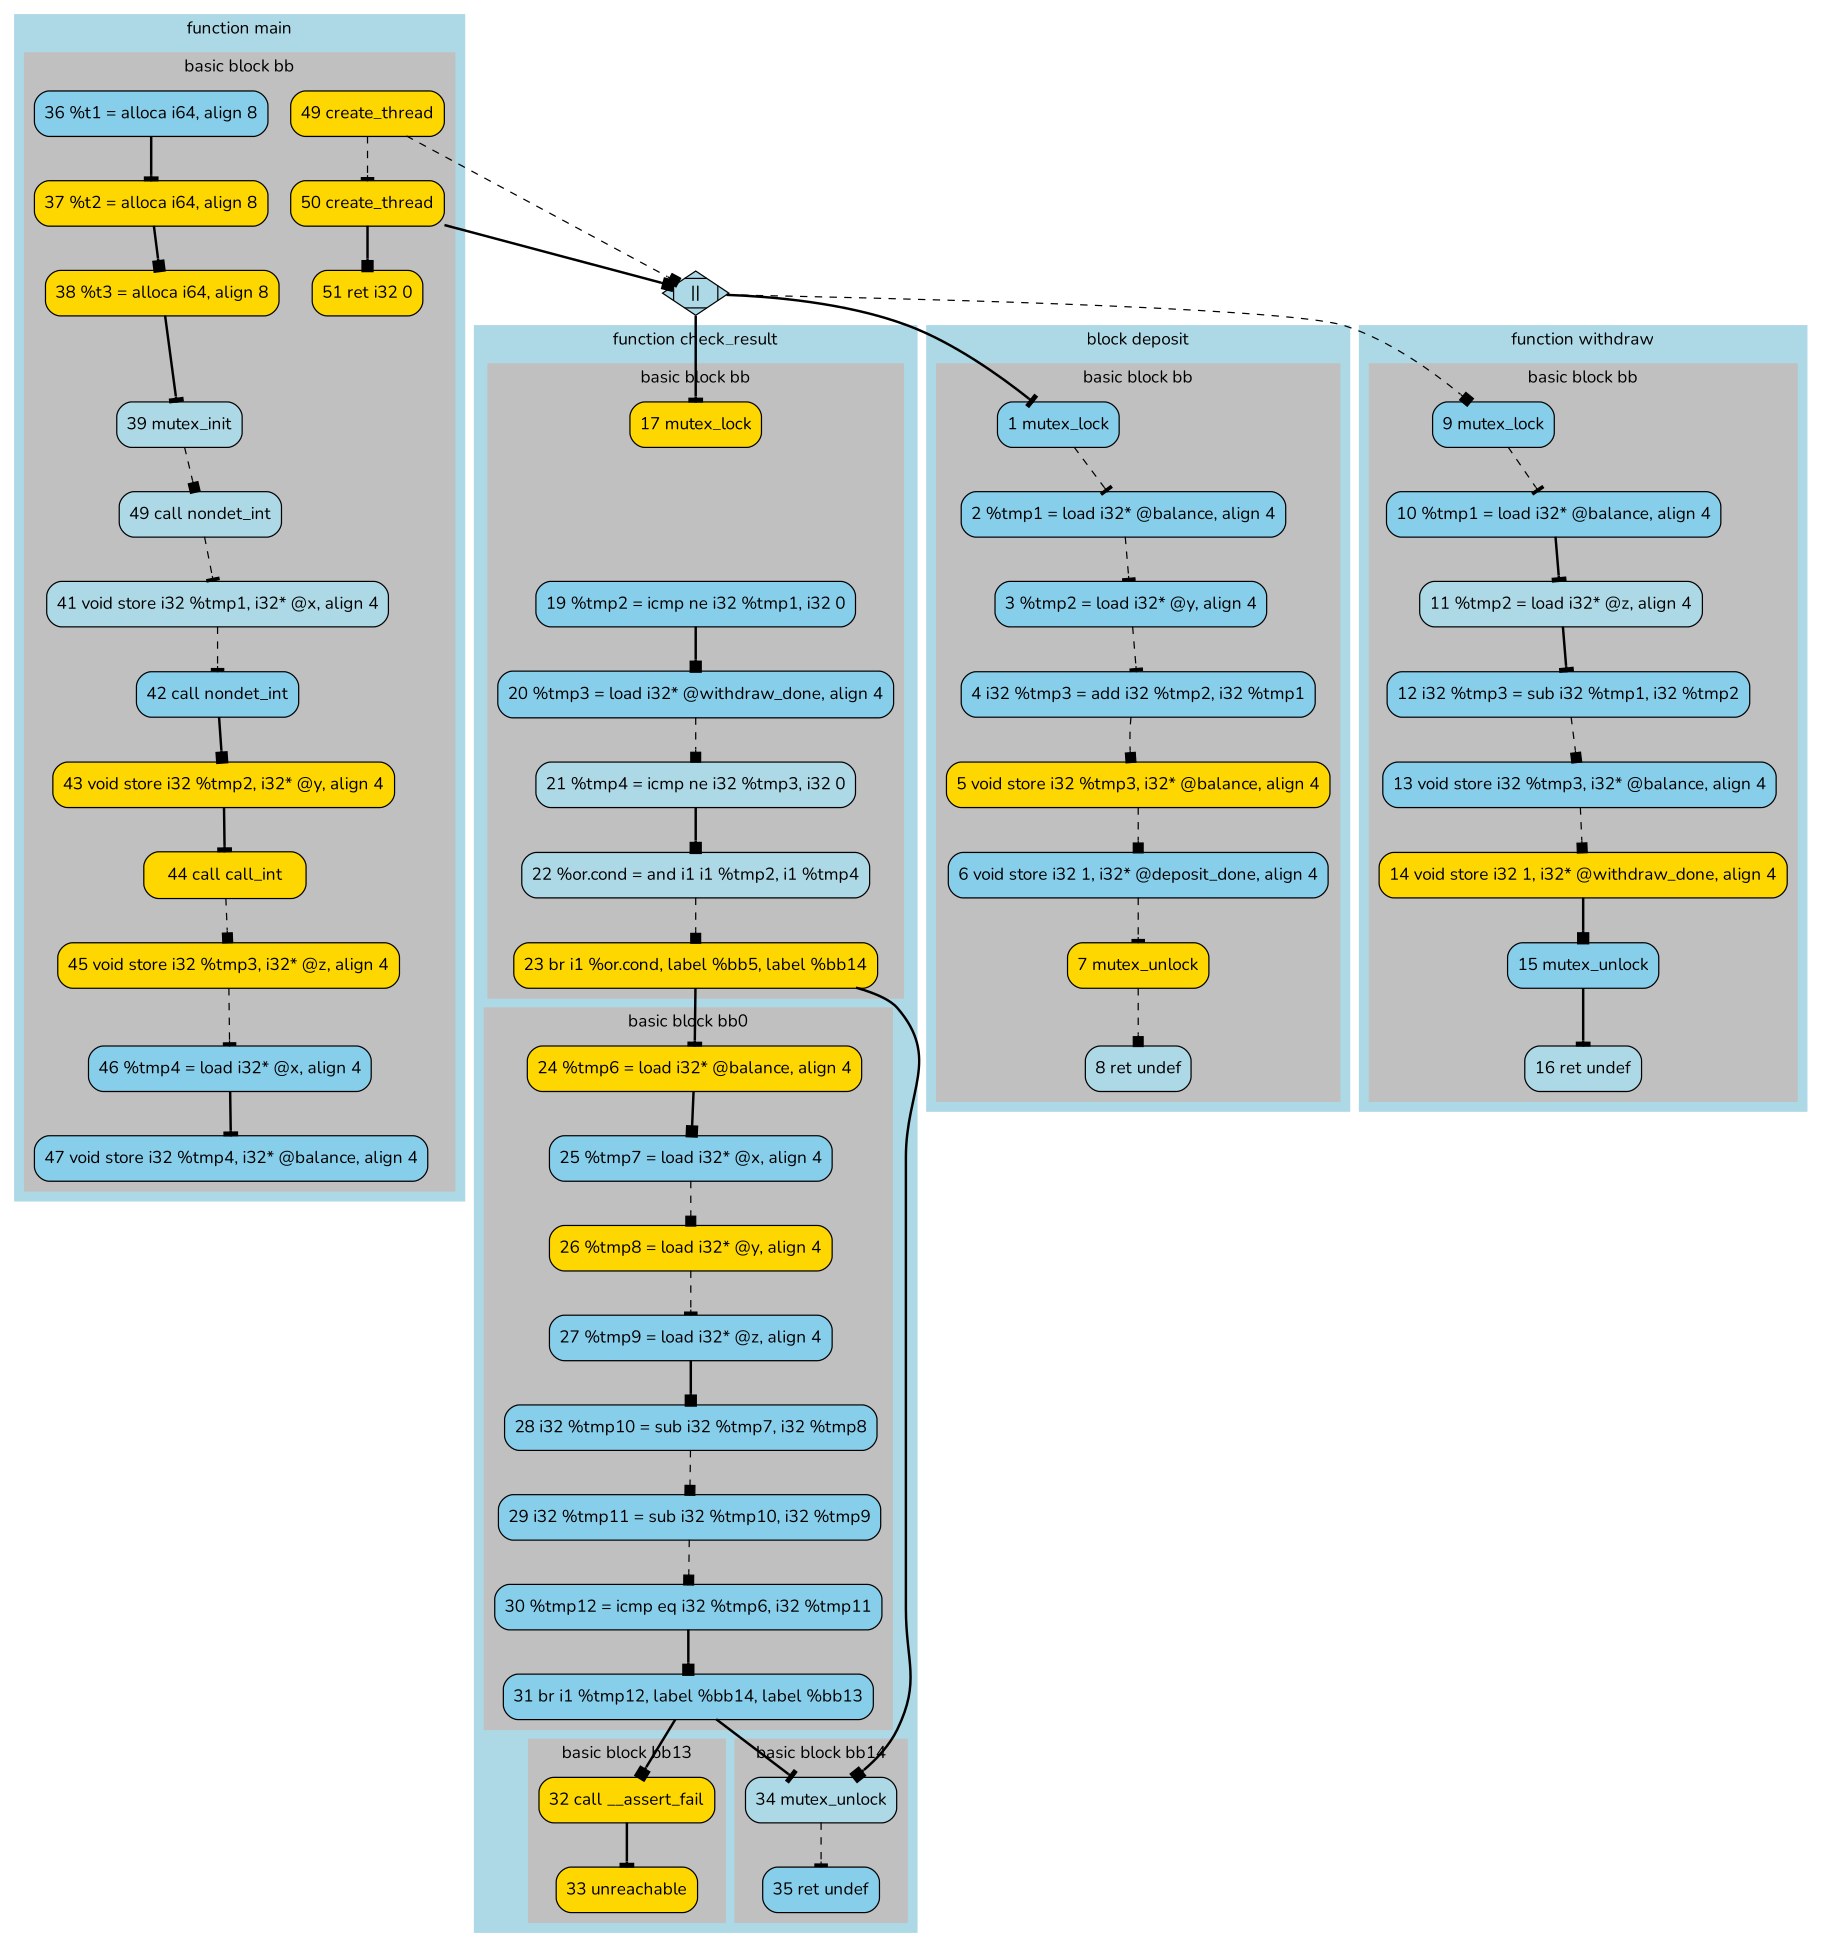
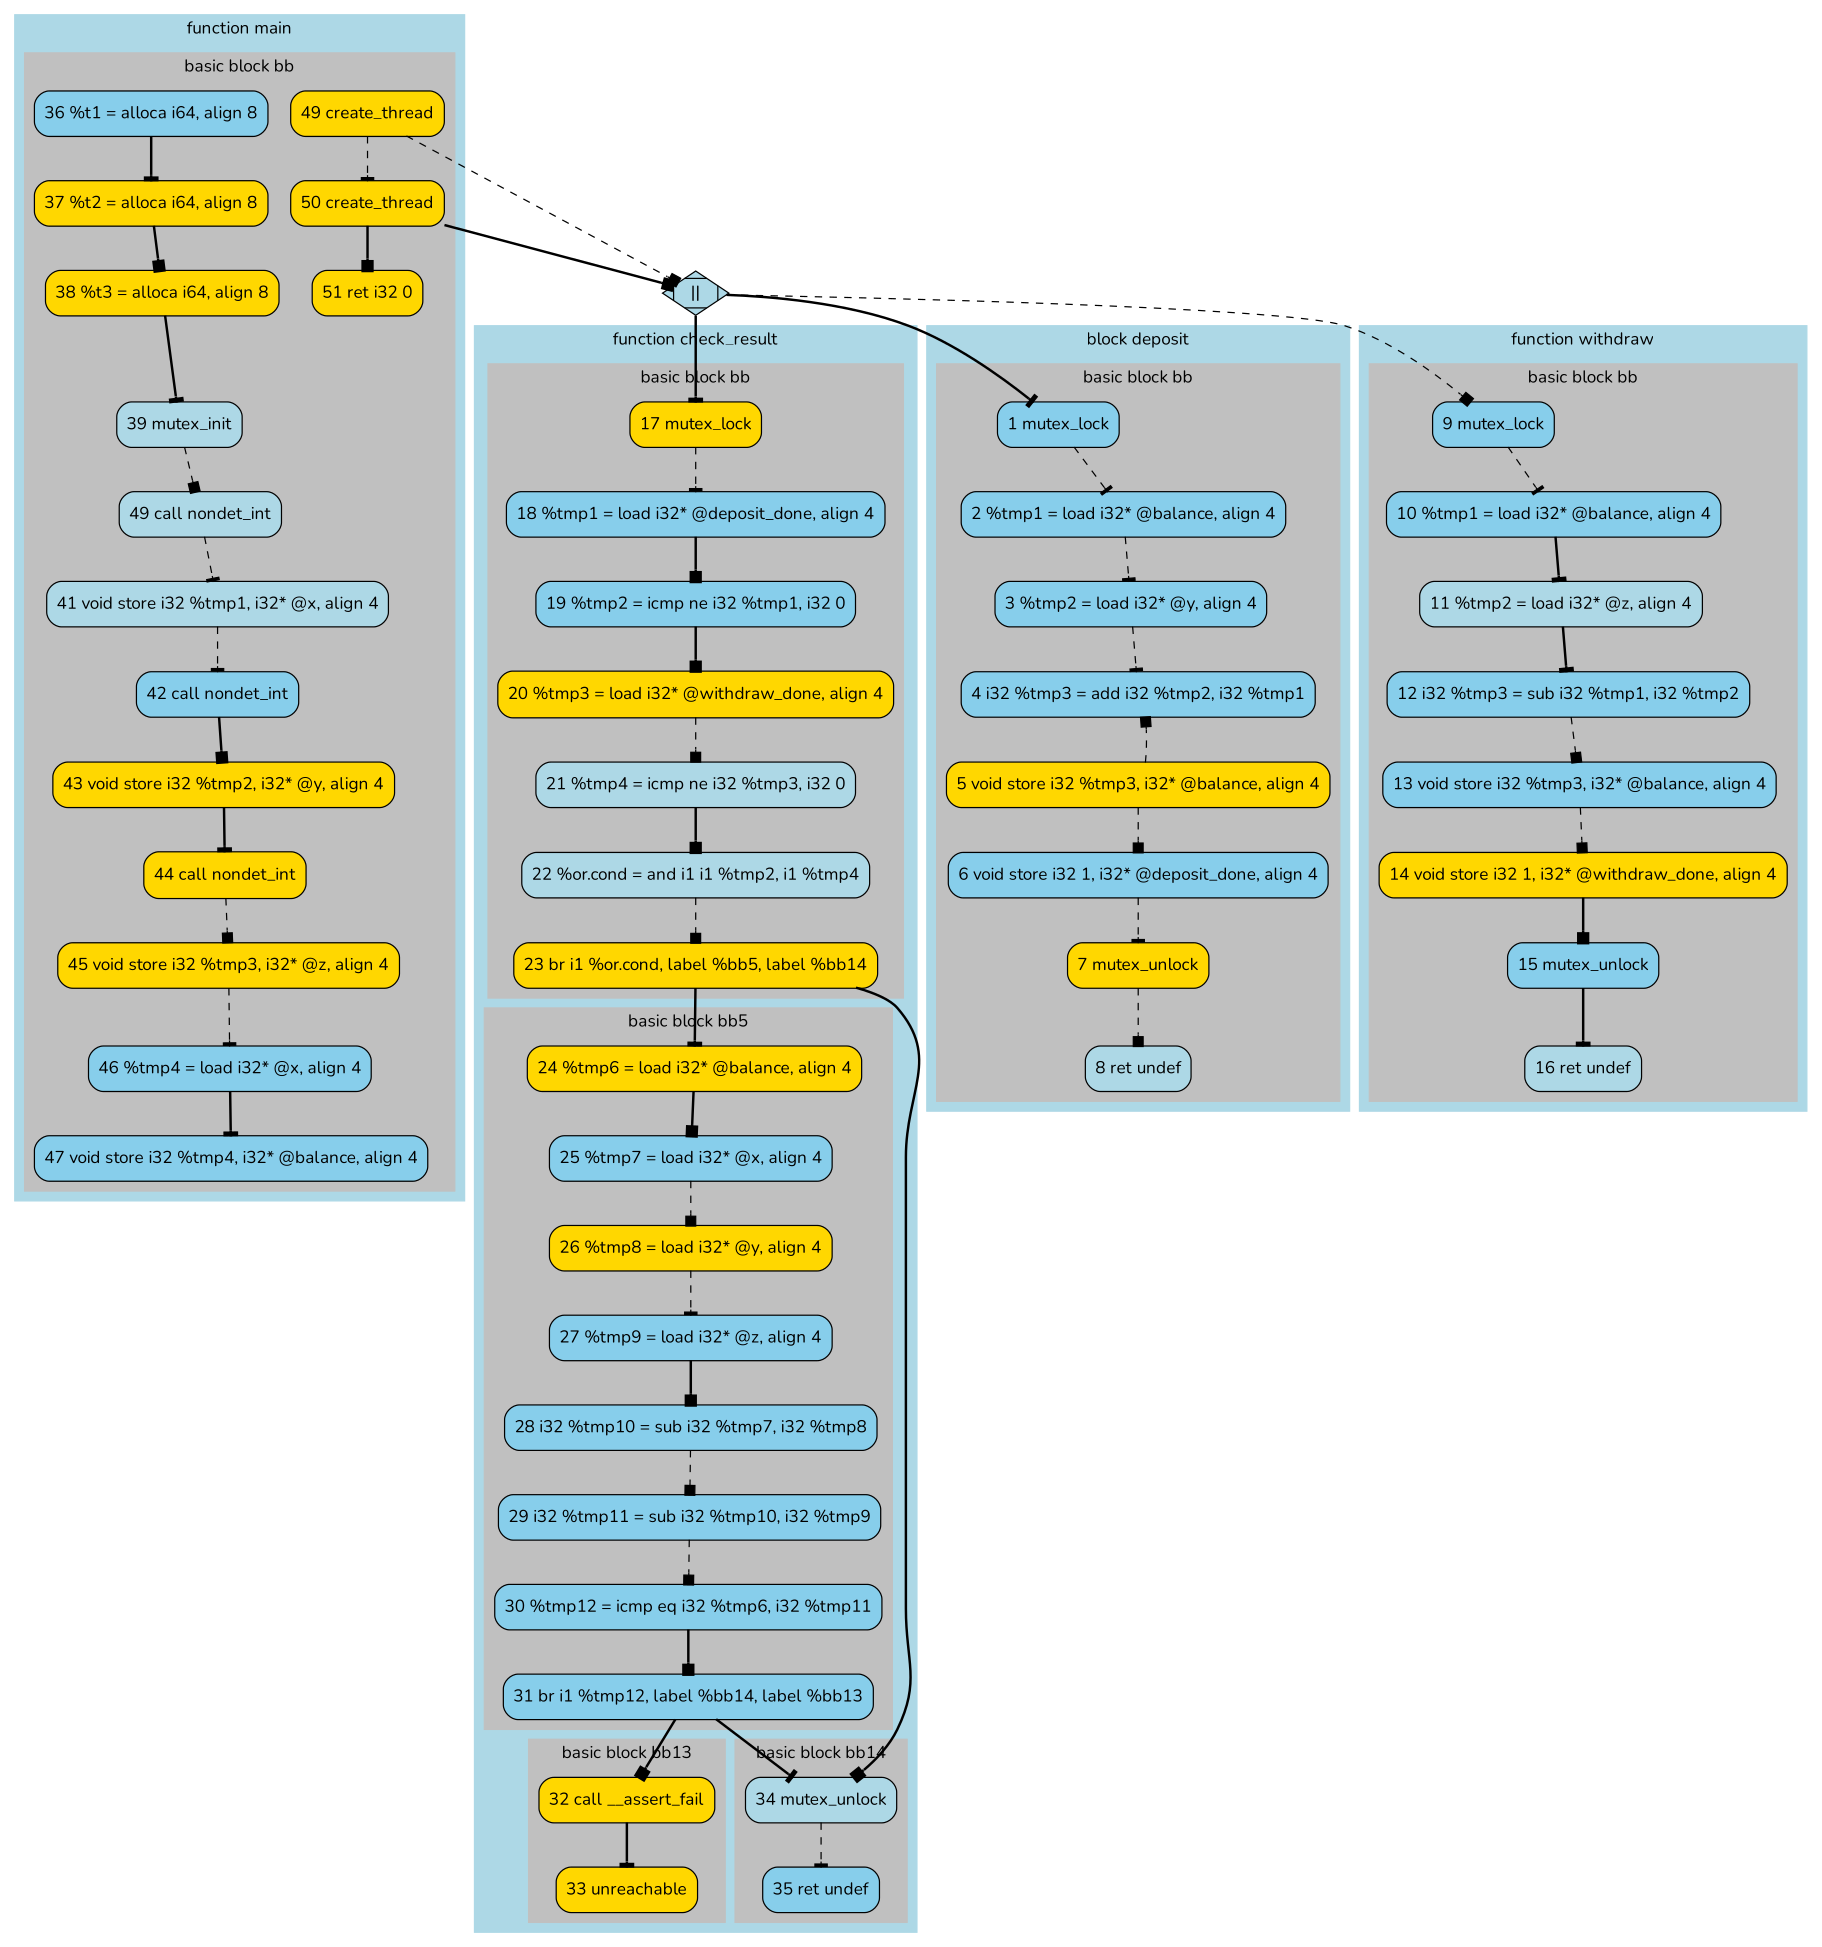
node "18 %tmp1 = load i32* @deposit_done, align 4": added
node "20 %tmp3 = load i32* @withdraw_done, align 4": fillcolor skyblue -> gold
edge "4 i32 %tmp3 = add i32 %tmp2, i32 %tmp1" -> "5 void store i32 %tmp3, i32* @balance, align 4": reversed
node "44 call call_int": label "44 call call_int" -> "44 call nondet_int"
cluster "basic block bb0": label "basic block bb0" -> "basic block bb5"
